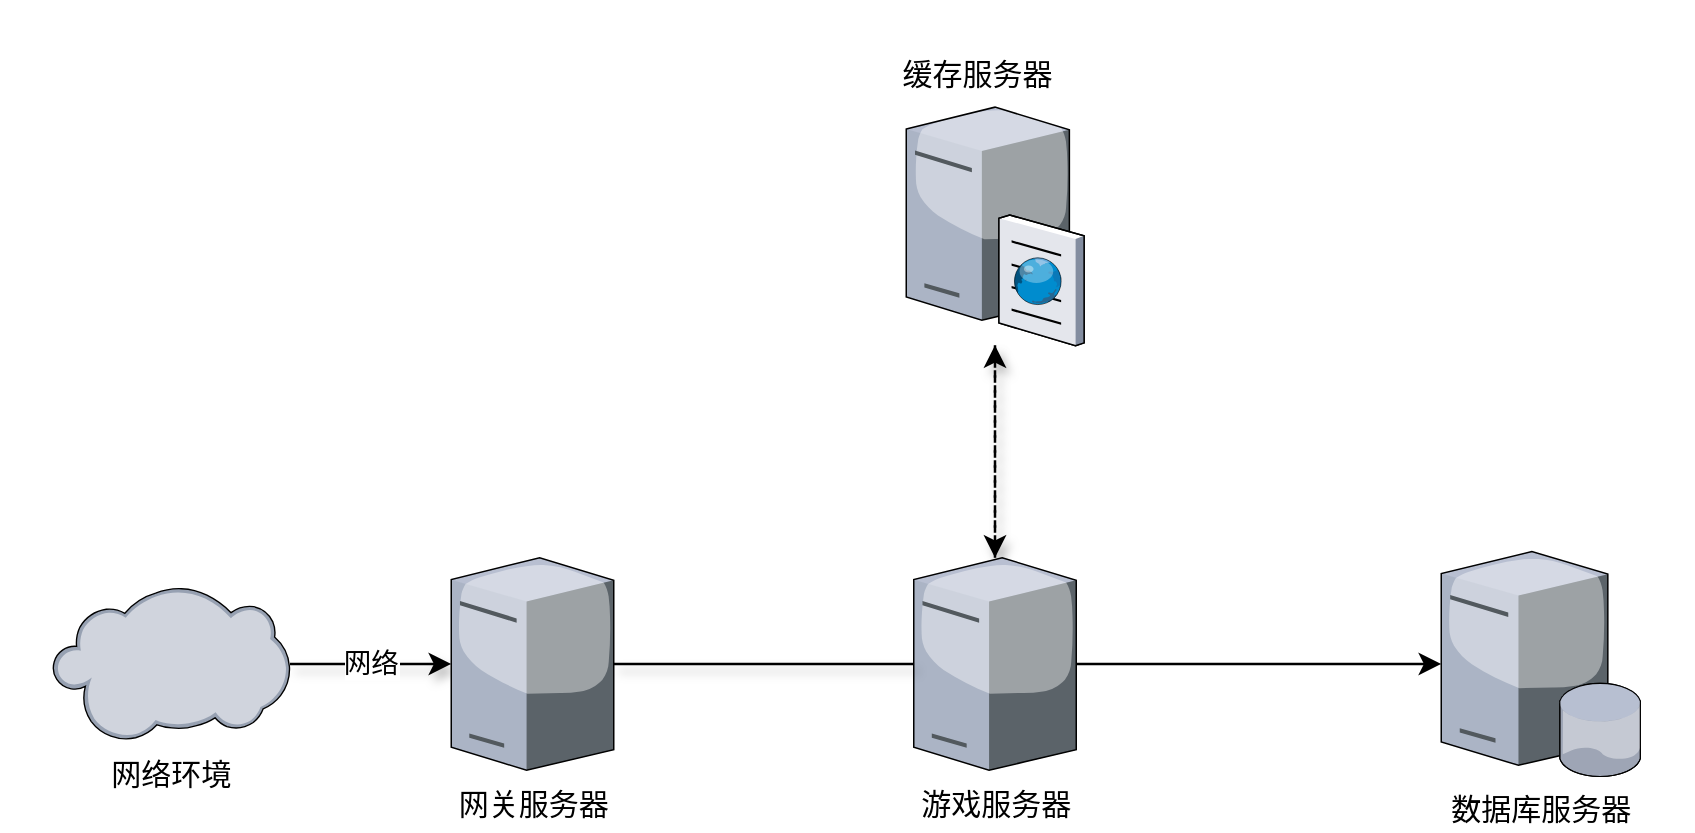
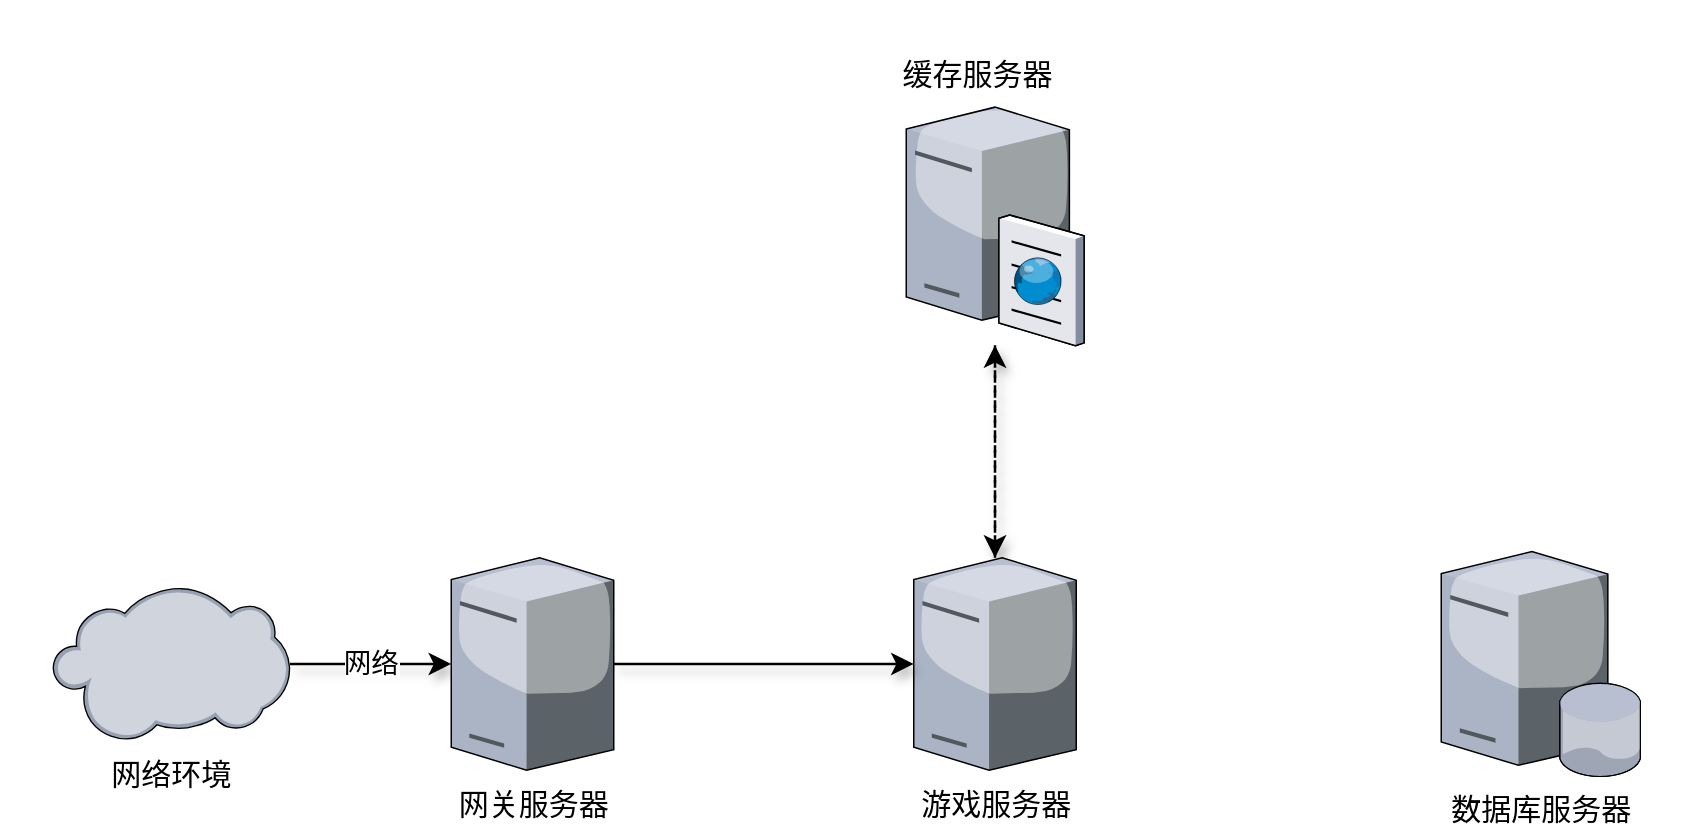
edge "网关服务器" -- "游戏服务器": arrowhead none -> classic
edge "游戏服务器" -> "数据库服务器": removed
